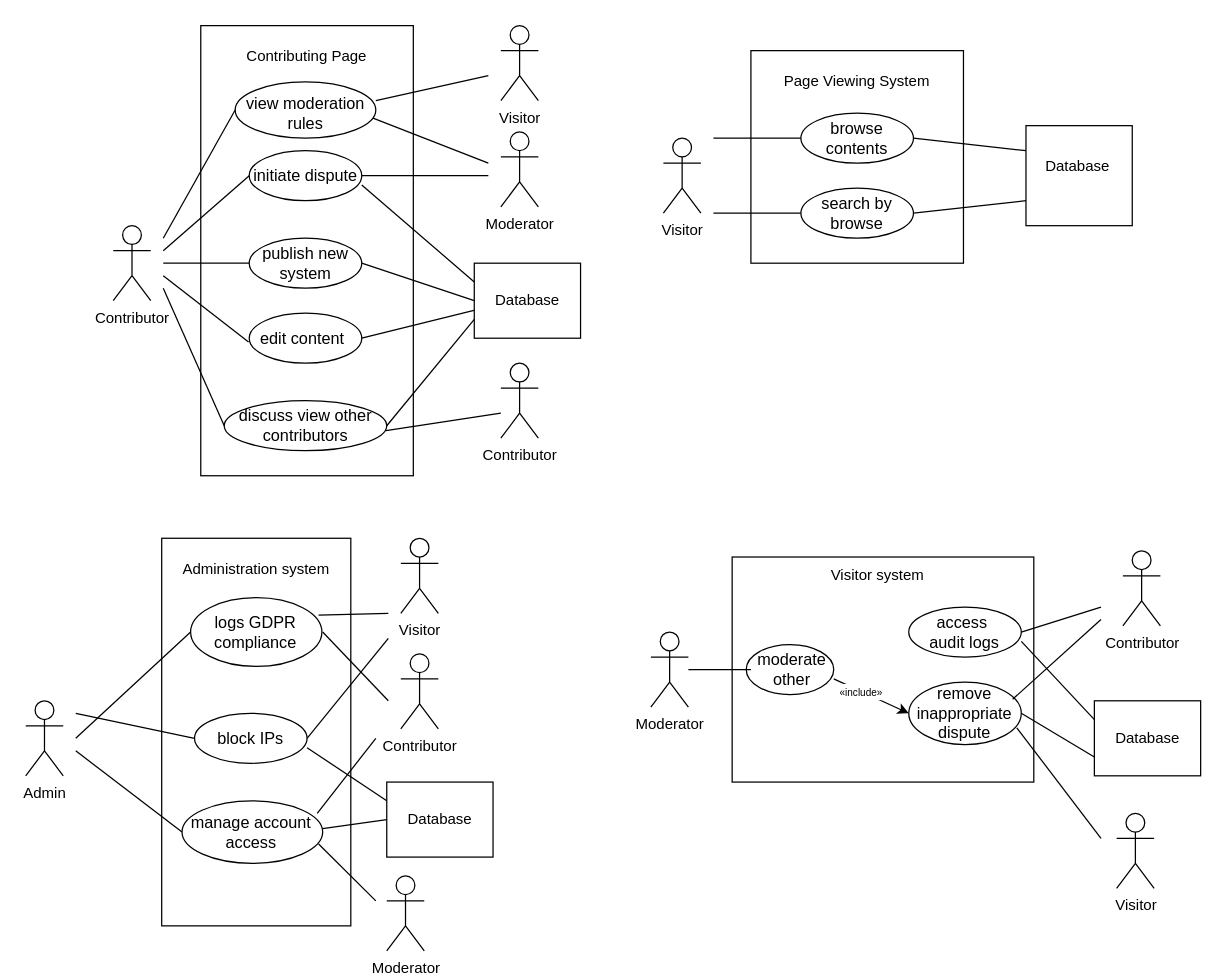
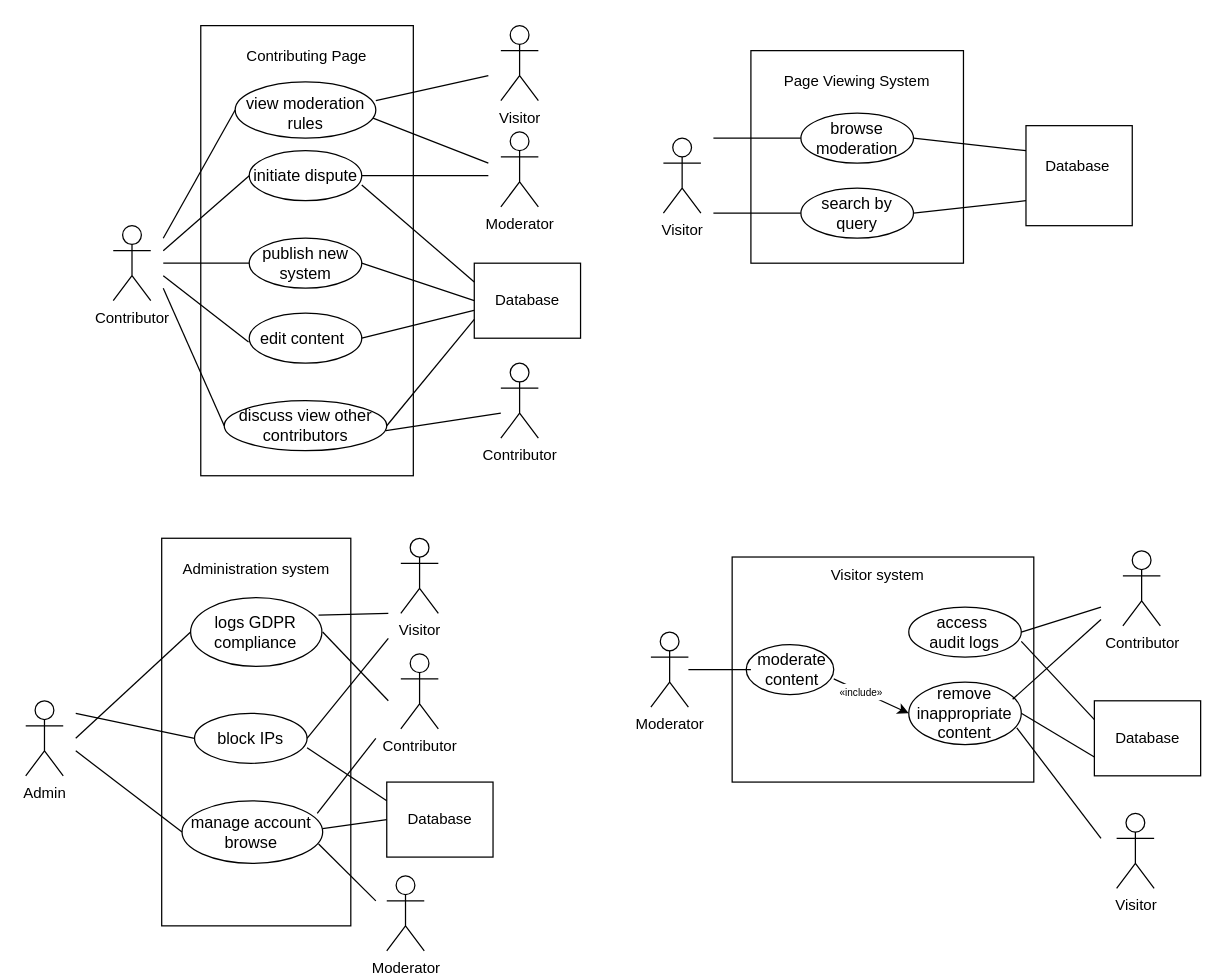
node "browse contents": label "browse contents" -> "browse moderation"
node "search by browse": label "search by browse" -> "search by query"
node "moderate other": label "moderate other" -> "moderate content"
node "remove inappropriate dispute": label "remove inappropriate dispute" -> "remove inappropriate content"
node "manage account access": label "manage account access" -> "manage account browse"
